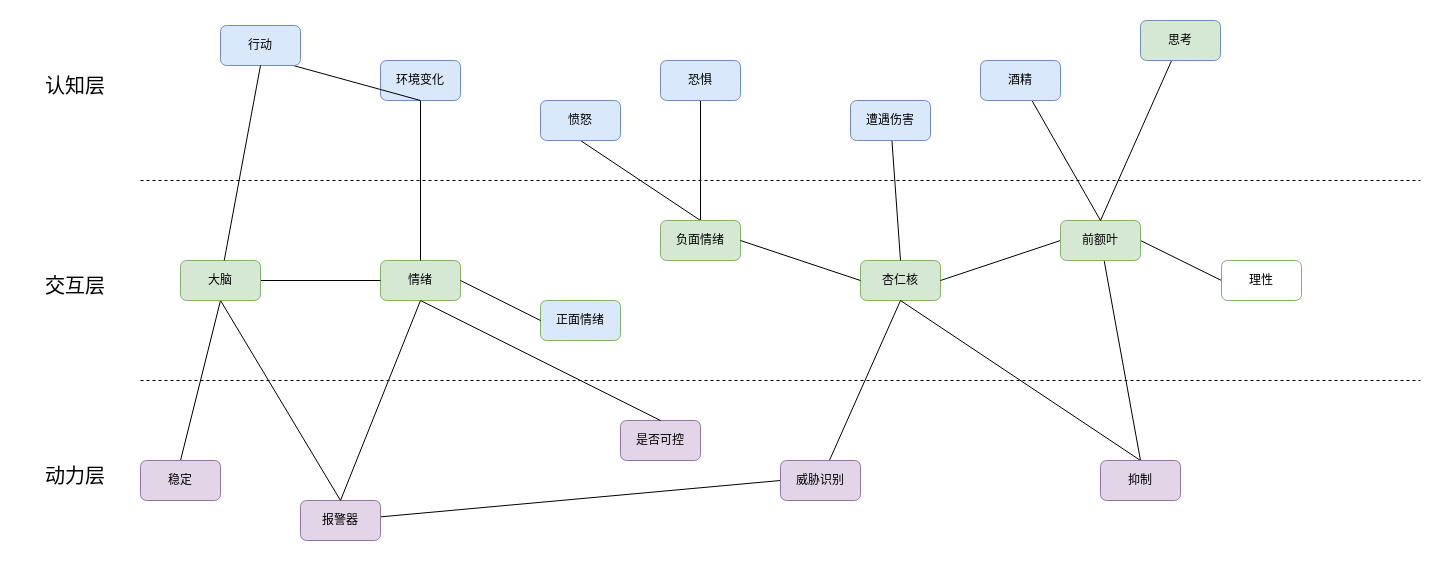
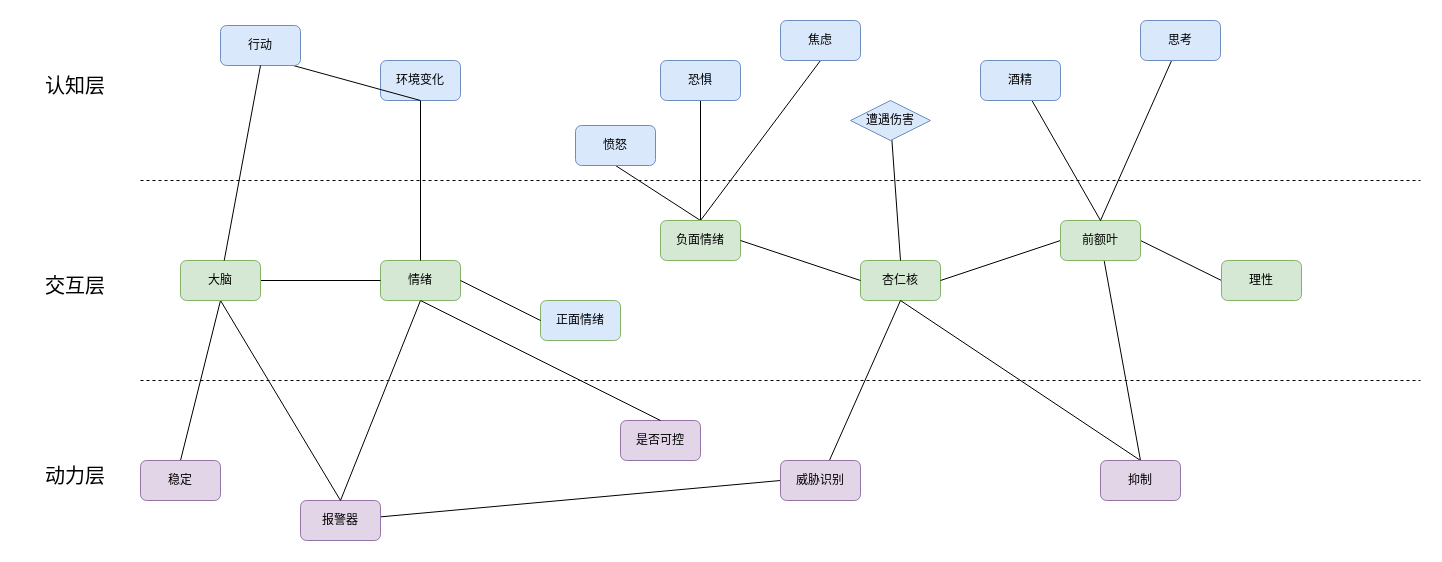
node "焦虑": added
node "思考": fillcolor #d5e8d4 -> #dae8fc
node "愤怒": moved (581, 121) -> (616, 146)
node "遭遇伤害": shape rounded rectangle -> diamond
edge "焦虑" -- "负面情绪": added
node "理性": fillcolor #ffffff -> #d5e8d4
